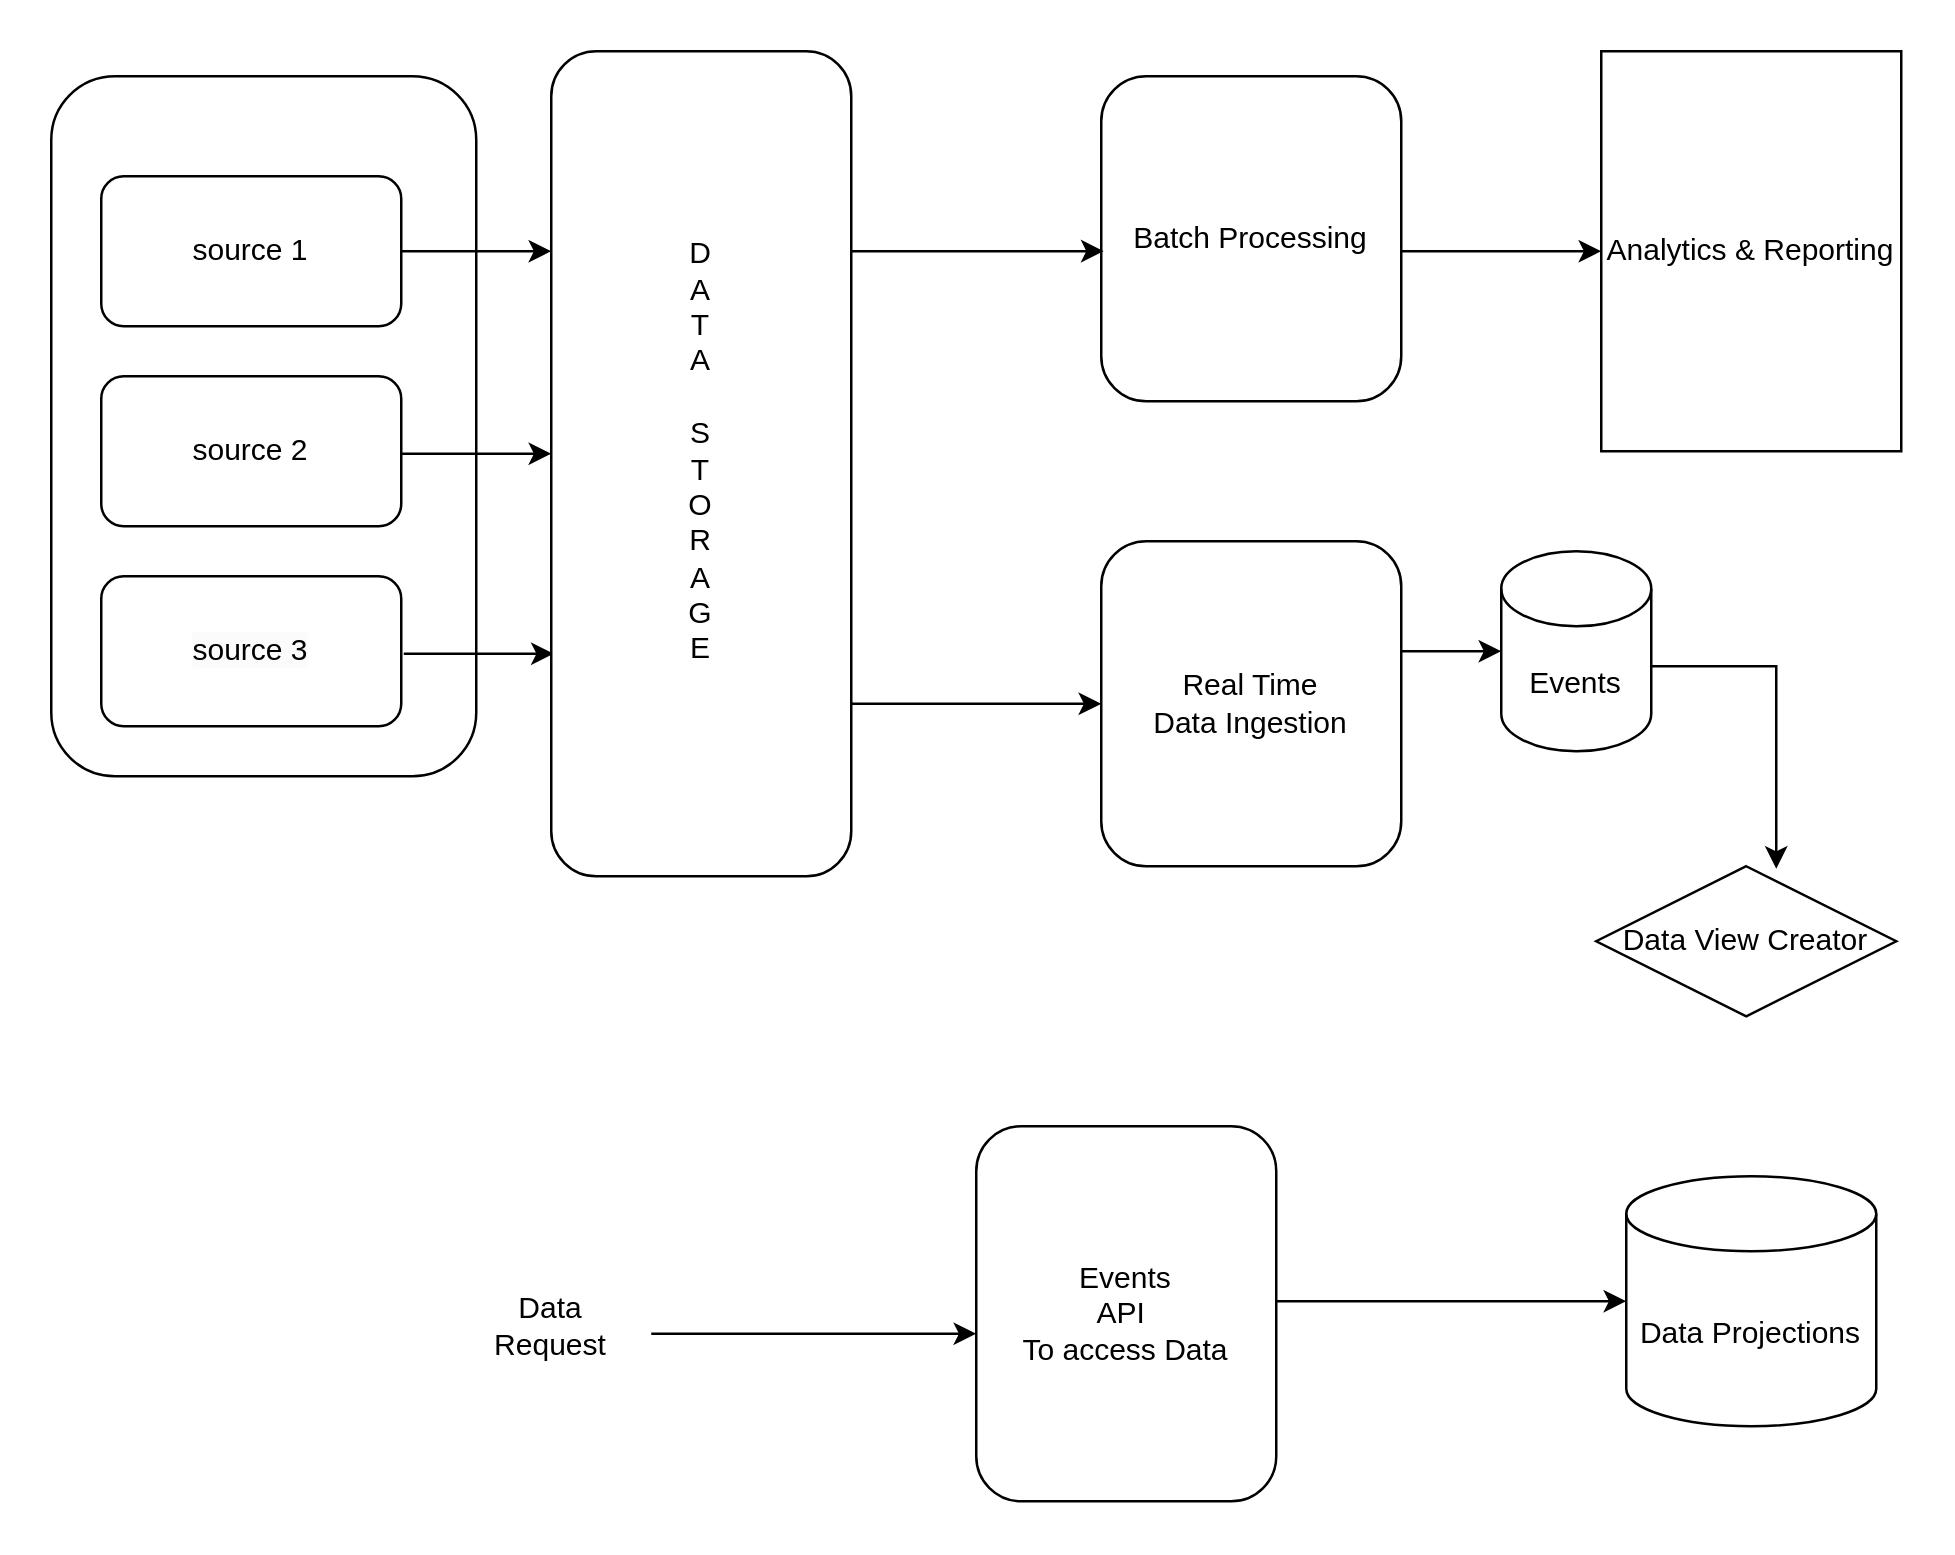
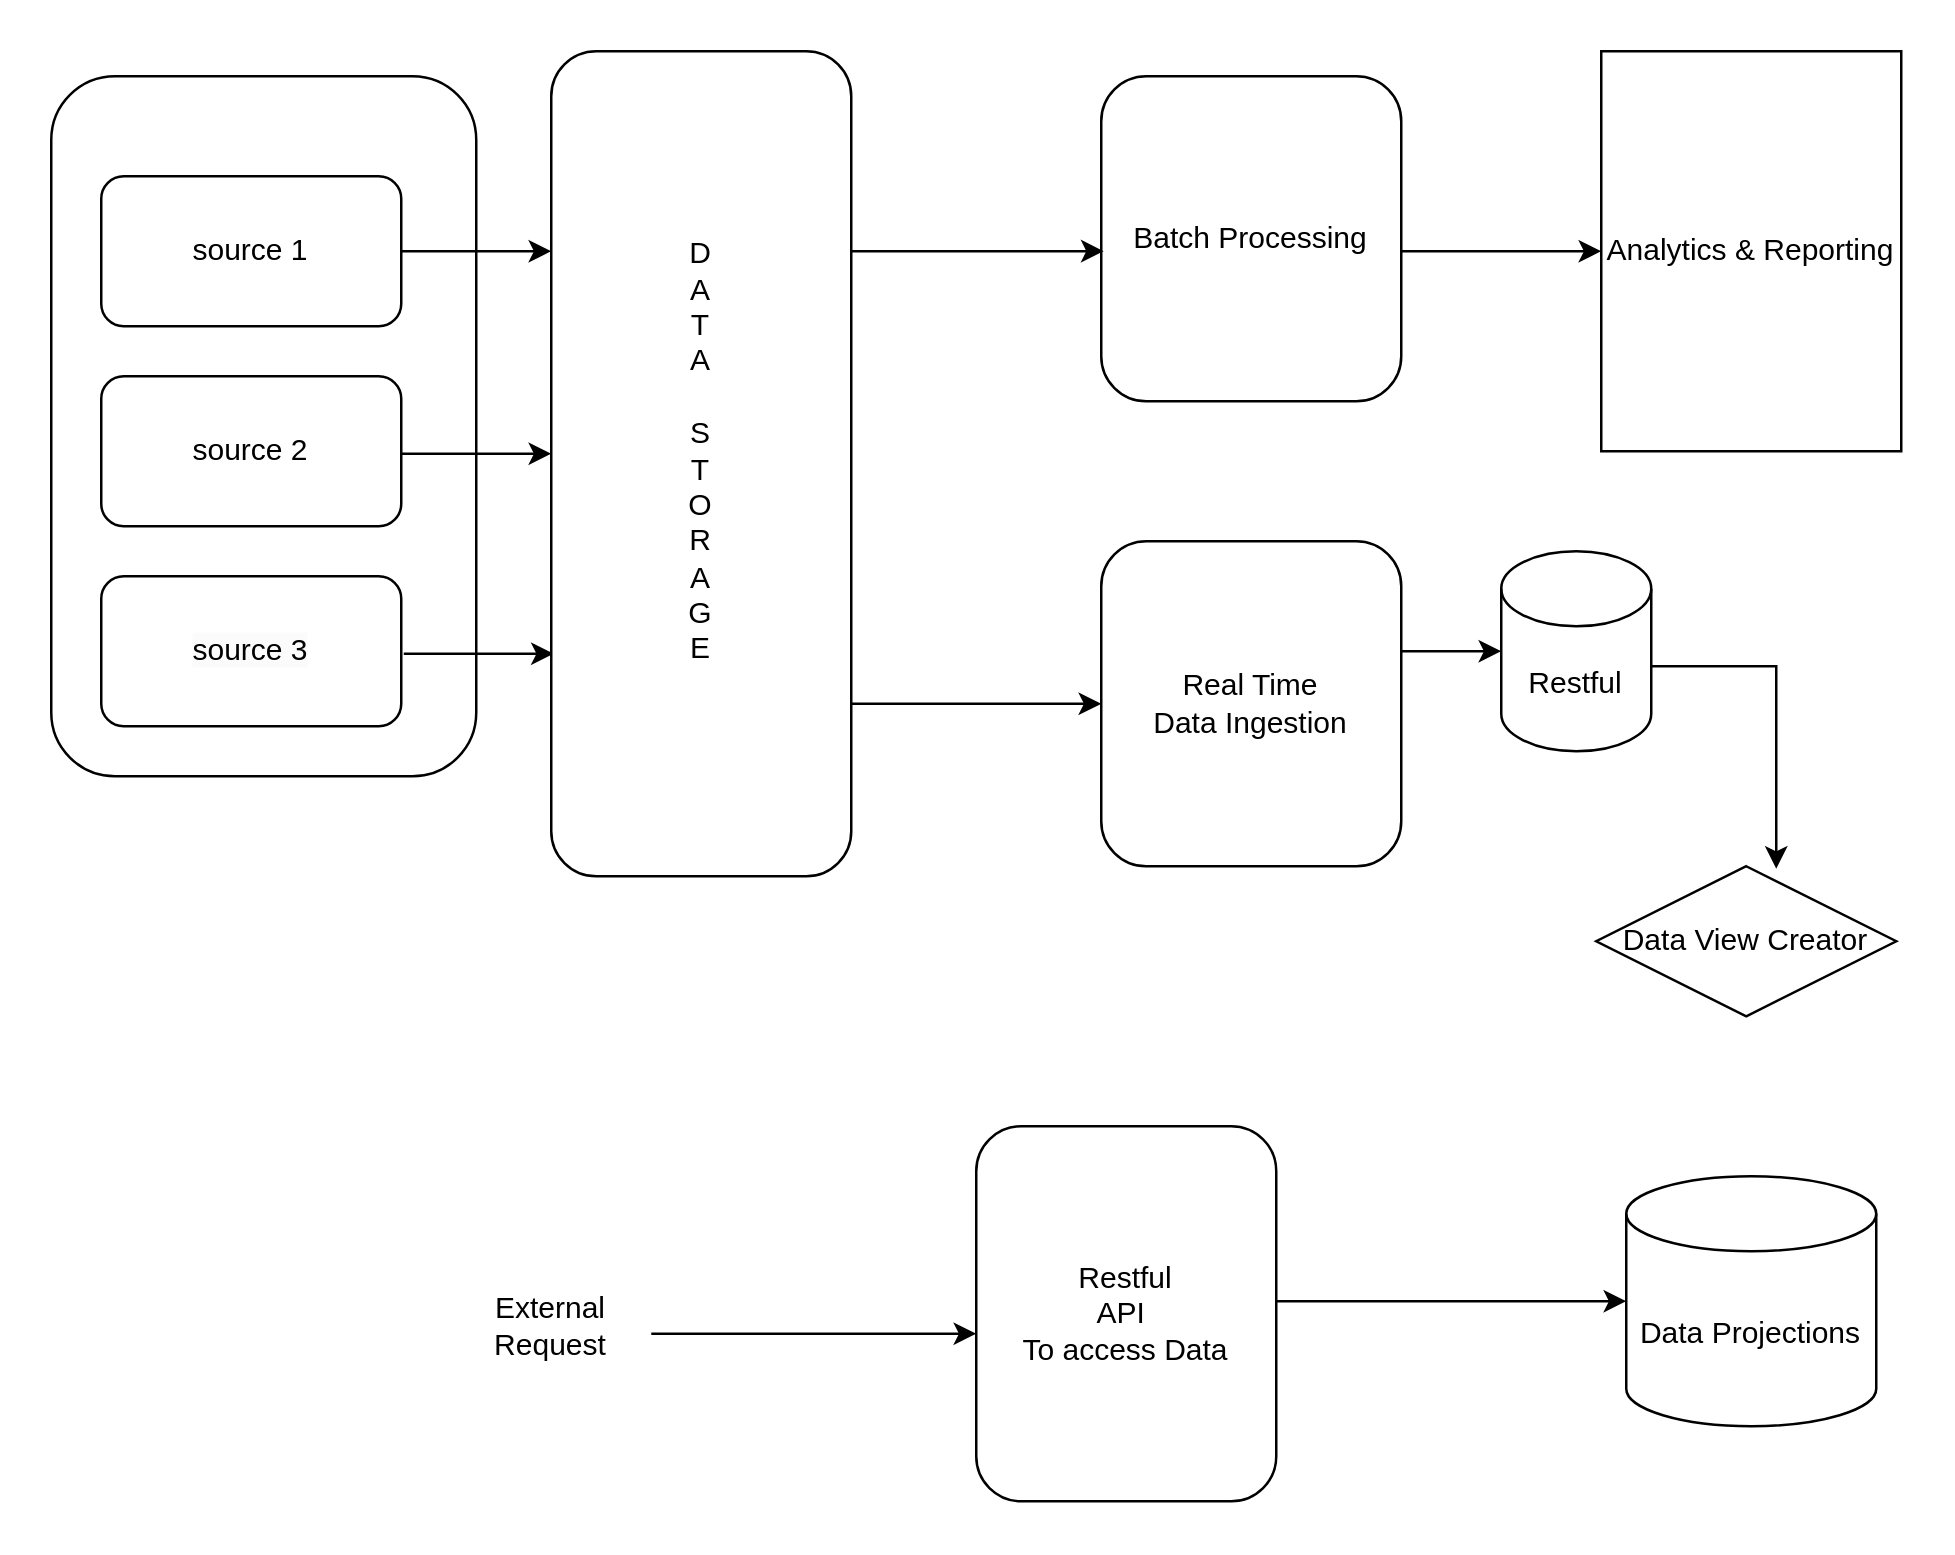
node "Events": label "Events" -> "Restful"
node "Events API To access Data": label "Events API To access Data" -> "Restful API To access Data"
node "Data Request": label "Data Request" -> "External Request"
